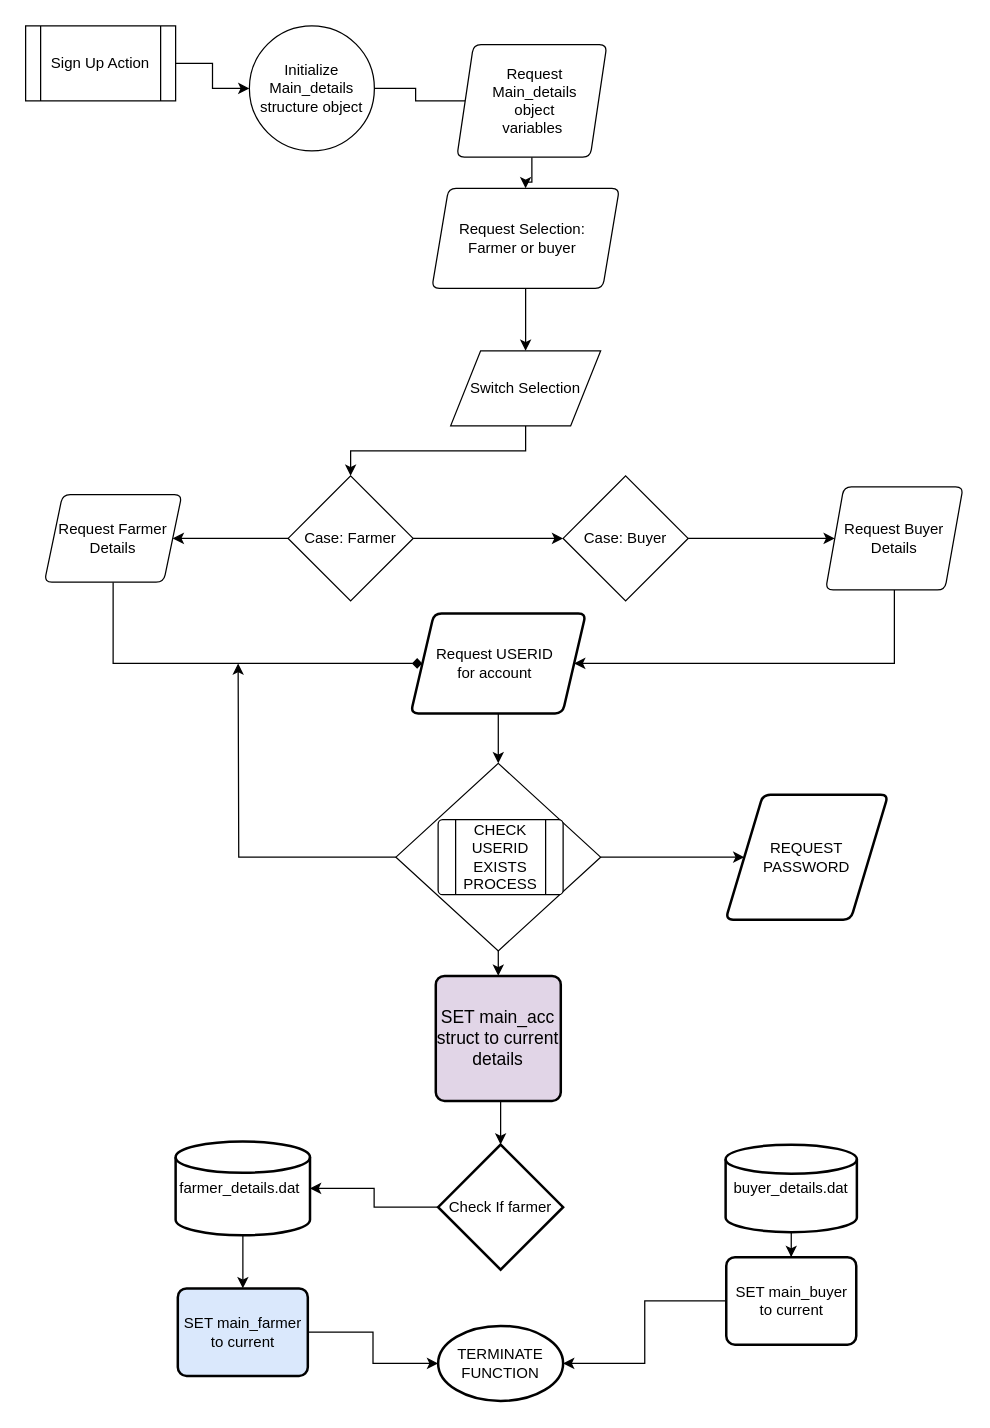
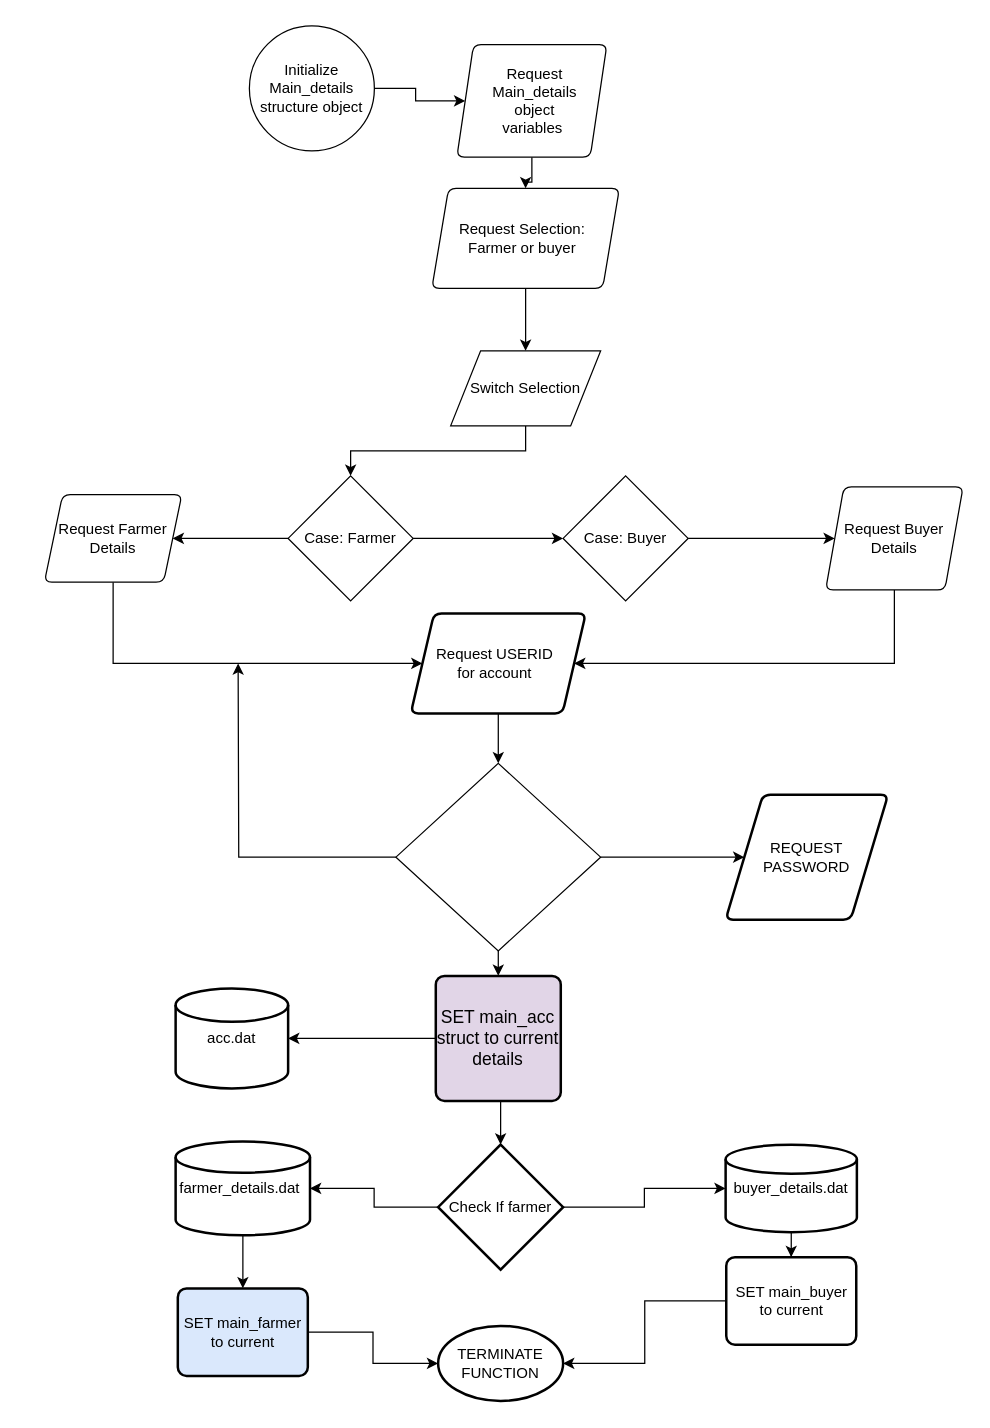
node "Sign Up Action": removed
edge "Sign Up Action" -> "Initialize Main_details structure object": removed
edge "Initialize Main_details structure object" -- "Request Main_details object variables": arrowhead none -> classic
edge "Request Farmer Details" -> "Request USERID for account": arrowhead diamond -> classic
node "CHECK USERID EXISTS PROCESS": removed
node "acc.dat": added
edge "SET main_acc struct to current details" -> "acc.dat": added
edge "Check If farmer" -> "buyer_details.dat": added
